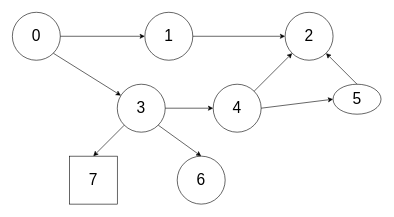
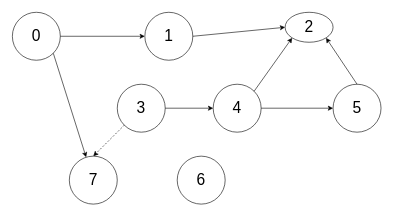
node "2": size 48x48 -> 48x30
edge "0" -> "3": now "0" -> "7"
node "5": size 48x30 -> 48x48
edge "3" -> "7": style solid -> dashed
edge "3" -> "6": removed
node "7": shape rectangle -> ellipse
